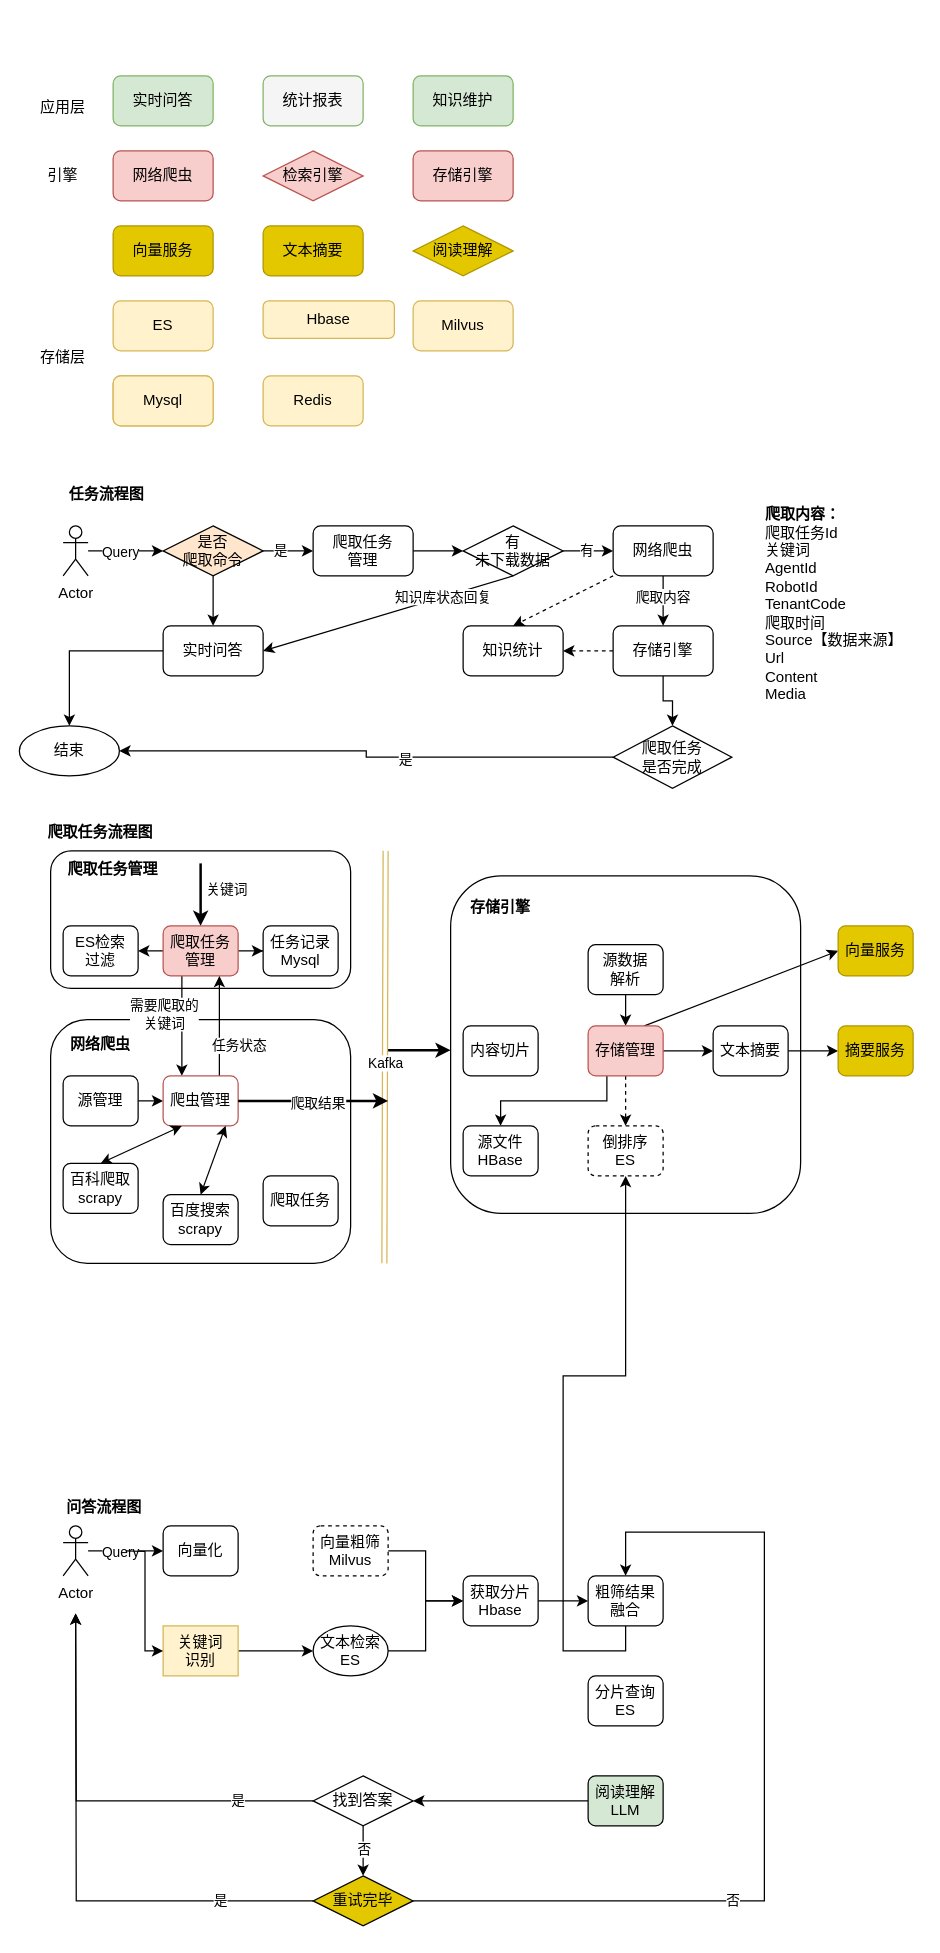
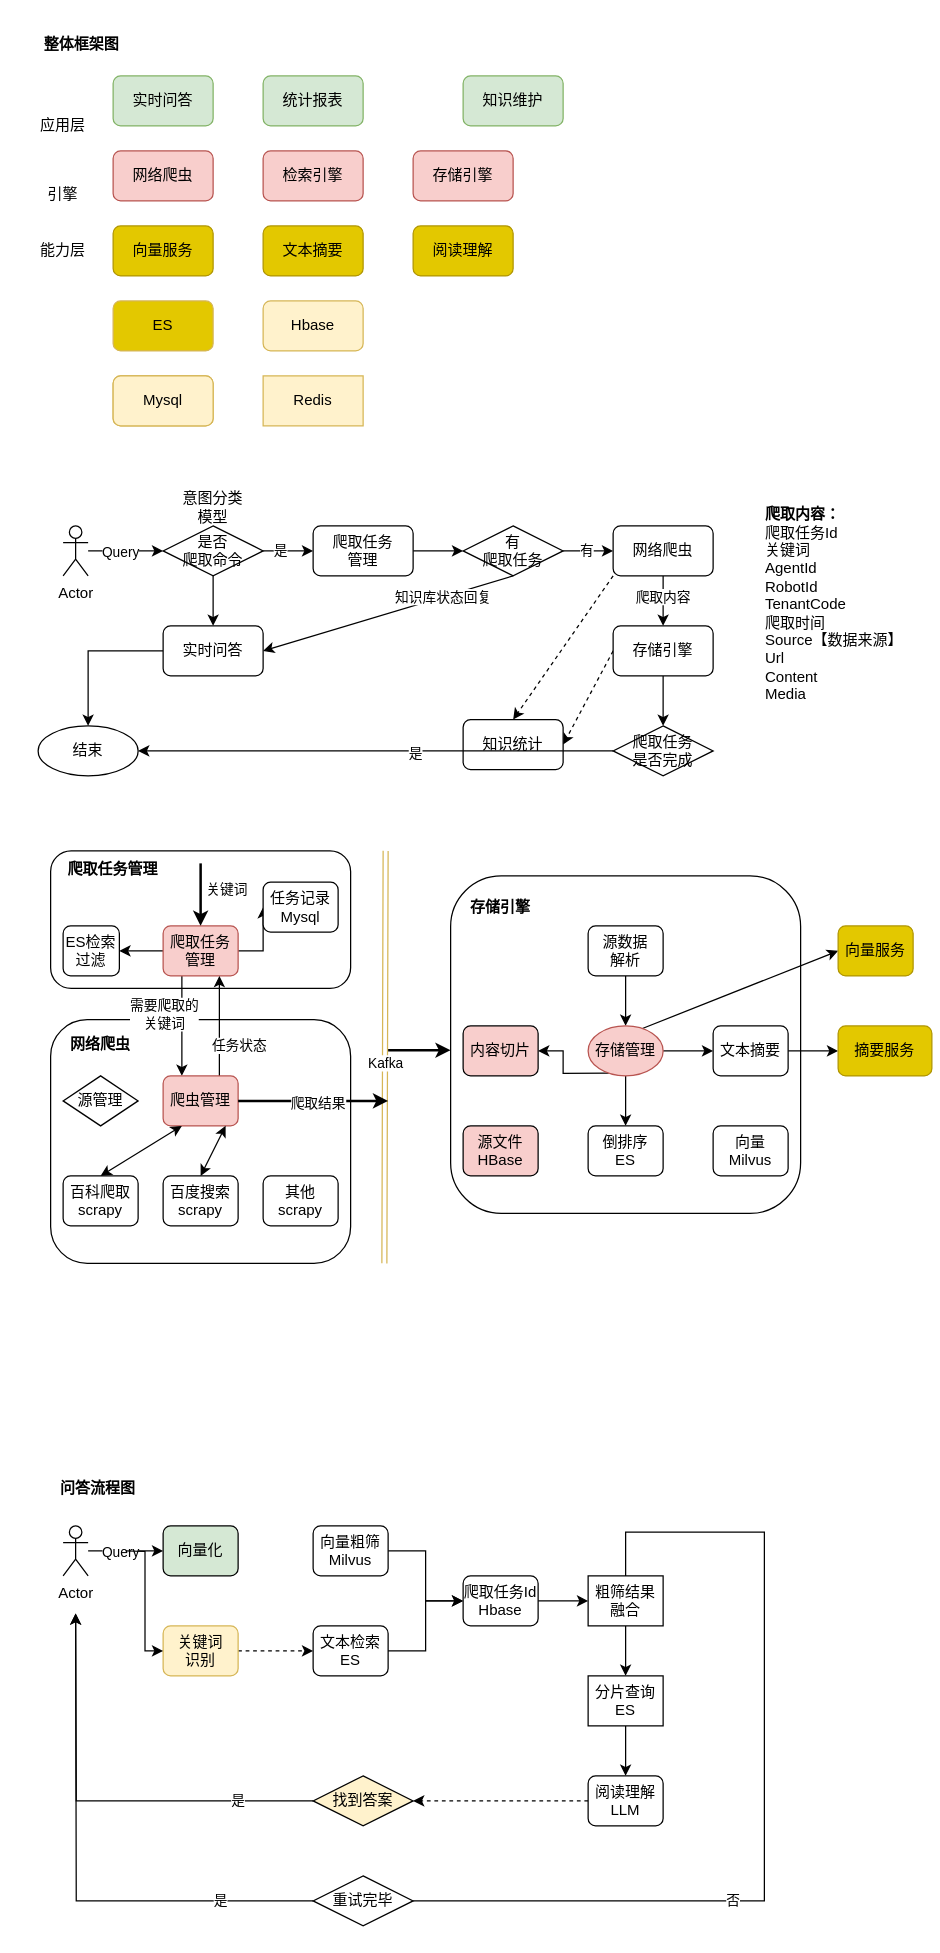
node "整体框架图": added
node "统计报表": fillcolor #f5f5f5 -> #d5e8d4
node "知识维护": moved (463, 101) -> (513, 101)
node "应用层": moved (63, 107) -> (63, 126)
node "引擎": moved (63, 176) -> (63, 194)
node "检索引擎": shape diamond -> rounded rectangle
node "能力层": added
node "阅读理解": shape diamond -> rounded rectangle
node "Hbase": size 131x38 -> 100x50
node "ES": fillcolor #fff2cc -> #e3c800
node "Milvus": removed
node "存储层": removed
node "Redis": shape rounded rectangle -> rectangle
node "任务流程图": removed
node "意图分类模型": added
node "是否 爬取命令": fillcolor #ffe6cc -> #ffffff
node "有 未下载数据": label "有 未下载数据" -> "有 爬取任务"
node "知识统计": moved (513, 651) -> (513, 744)
node "结束": moved (69, 751) -> (88, 751)
node "爬取任务 是否完成": size 119x63 -> 100x50
node "爬取任务流程图": removed
node "ES检索 过滤": size 75x50 -> 56x50
node "任务记录 Mysql": moved (301, 951) -> (301, 907)
node "源数据 解析": moved (626, 969) -> (626, 951)
node "内容切片": fillcolor #ffffff -> #f8cecc
node "存储管理": shape rounded rectangle -> ellipse
node "摘要服务": size 75x50 -> 94x50
edge "存储管理" -> "倒排序 ES": style dashed -> solid
node "源管理": shape rounded rectangle -> diamond
edge "源管理" -> "爬虫管理": removed
node "爬虫管理": fillcolor #ffffff -> #f8cecc
edge "存储管理" -> "源文件 HBase": now "存储管理" -> "内容切片"
node "源文件 HBase": fillcolor #ffffff -> #f8cecc
node "倒排序 ES": style dashed -> solid
node "向量 Milvus": added
node "百科爬取 scrapy": moved (101, 1188) -> (101, 1201)
node "爬取任务": label "爬取任务" -> "其他scrapy"
node "百度搜索 scrapy": moved (201, 1219) -> (201, 1201)
edge "粗筛结果融合" -> "倒排序 ES": now "粗筛结果融合" -> "分片查询 ES"
node "问答流程图": moved (104, 1507) -> (98, 1488)
node "向量化": fillcolor #ffffff -> #d5e8d4
node "向量粗筛 Milvus": style dashed -> solid
edge "重试完毕" -> "粗筛结果融合": arrowhead classic -> none
node "获取分片 Hbase": label "获取分片 Hbase" -> "爬取任务Id Hbase"
node "粗筛结果融合": shape rounded rectangle -> rectangle
node "关键词 识别": shape rectangle -> rounded rectangle
edge "关键词 识别" -> "文本检索 ES": style solid -> dashed
node "文本检索 ES": shape ellipse -> rounded rectangle
node "分片查询 ES": shape rounded rectangle -> rectangle
edge "分片查询 ES" -> "阅读理解 LLM": added
node "找到答案": fillcolor #ffffff -> #fff2cc
edge "阅读理解 LLM" -> "找到答案": style solid -> dashed
node "阅读理解 LLM": fillcolor #d5e8d4 -> #ffffff
edge "找到答案" -> "重试完毕": removed, label "否"
node "重试完毕": fillcolor #e3c800 -> #ffffff
